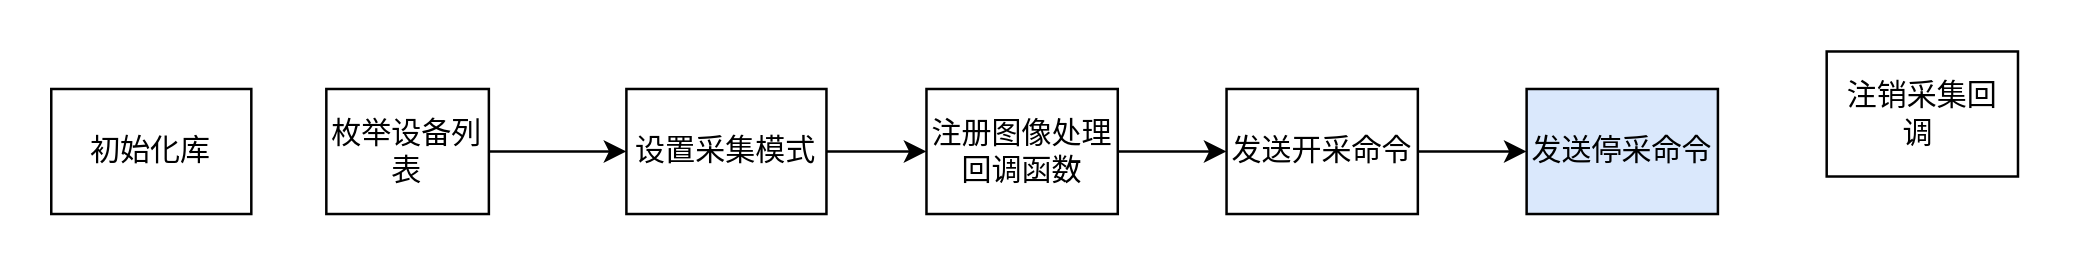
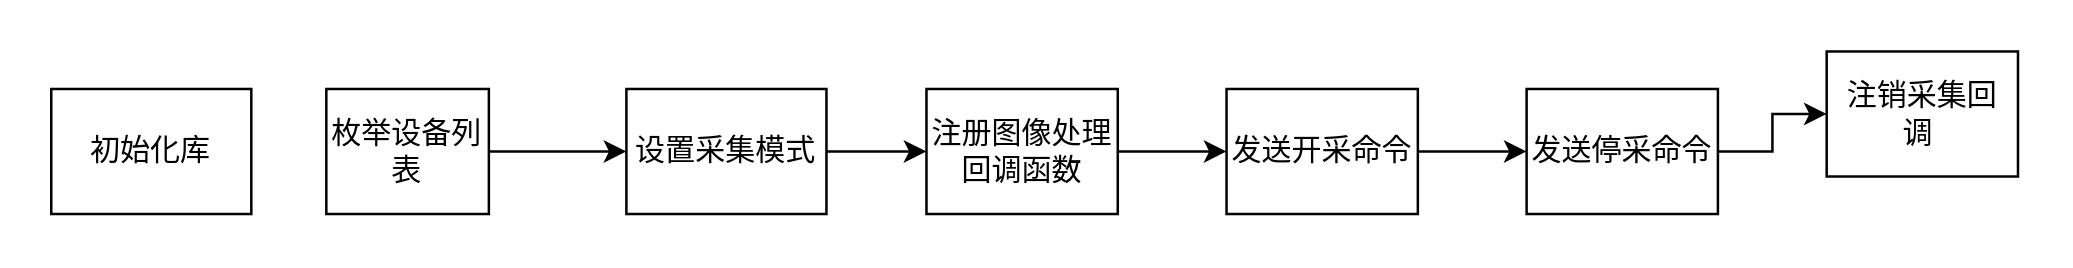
edge "发送停采命令" -> "注销采集回调": added
node "发送停采命令": fillcolor #dae8fc -> #ffffff
